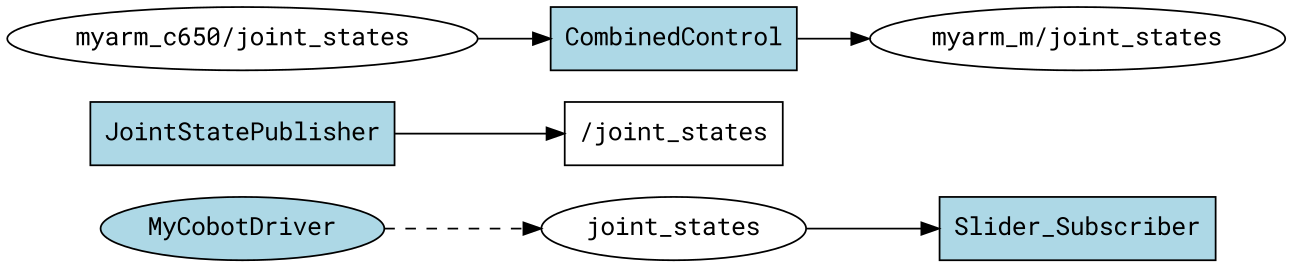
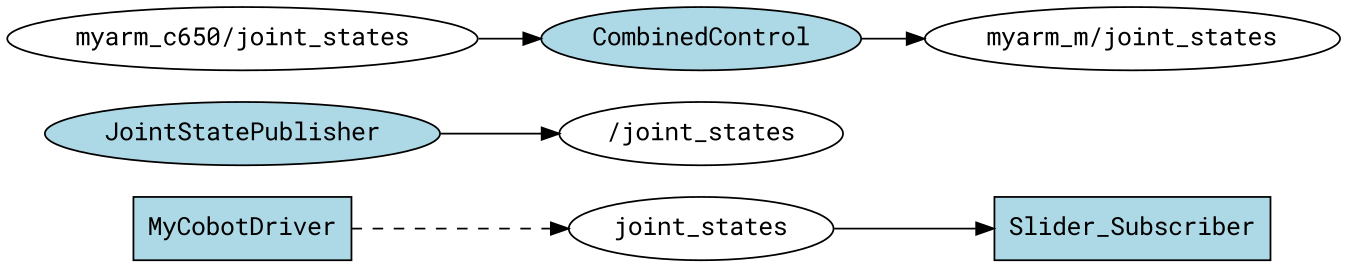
node "CombinedControl": shape box -> ellipse
node "JointStatePublisher": shape box -> ellipse
node "/joint_states": shape box -> ellipse
node "MyCobotDriver": shape ellipse -> box
